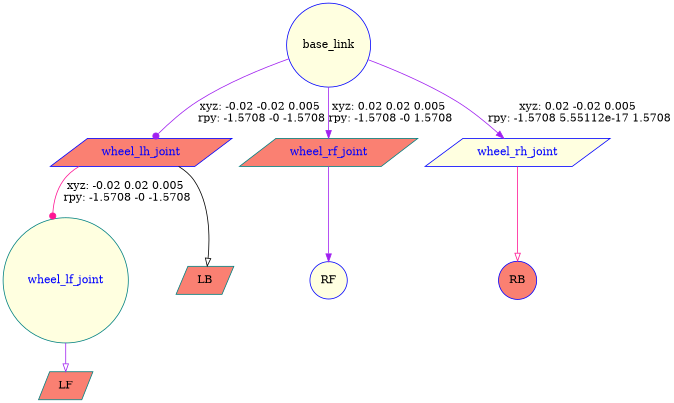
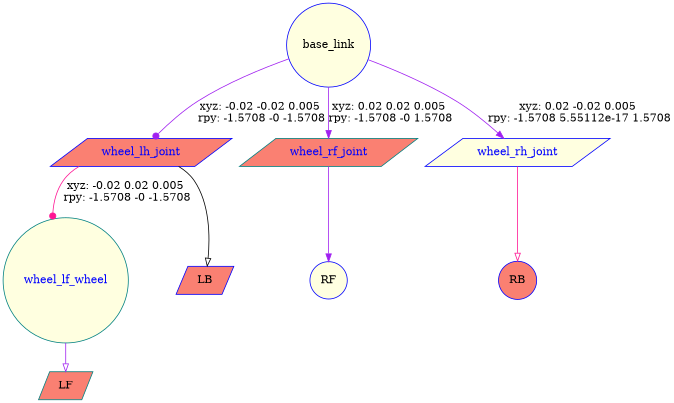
node "wheel_lf_joint": label "wheel_lf_joint" -> "wheel_lf_wheel"
node "LB": color teal -> blue
